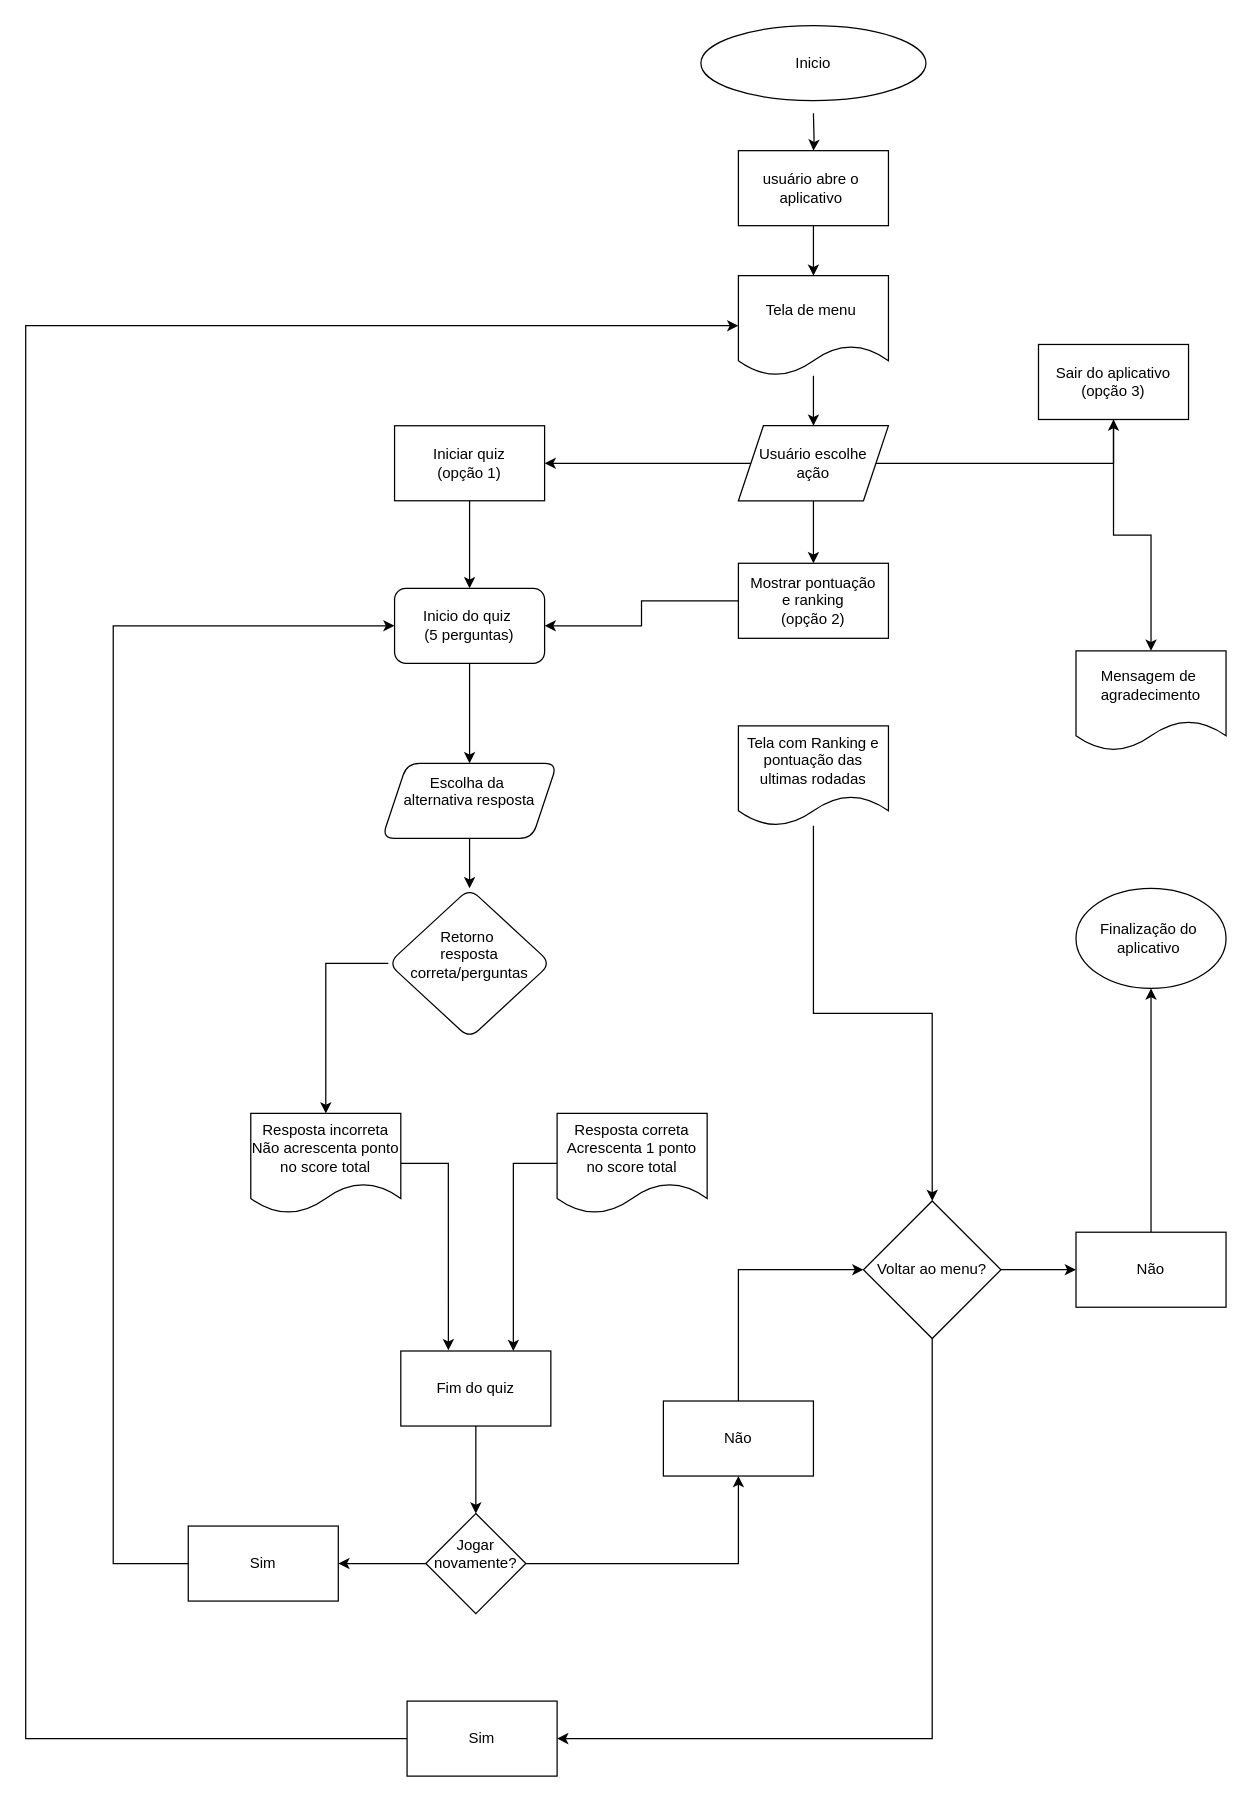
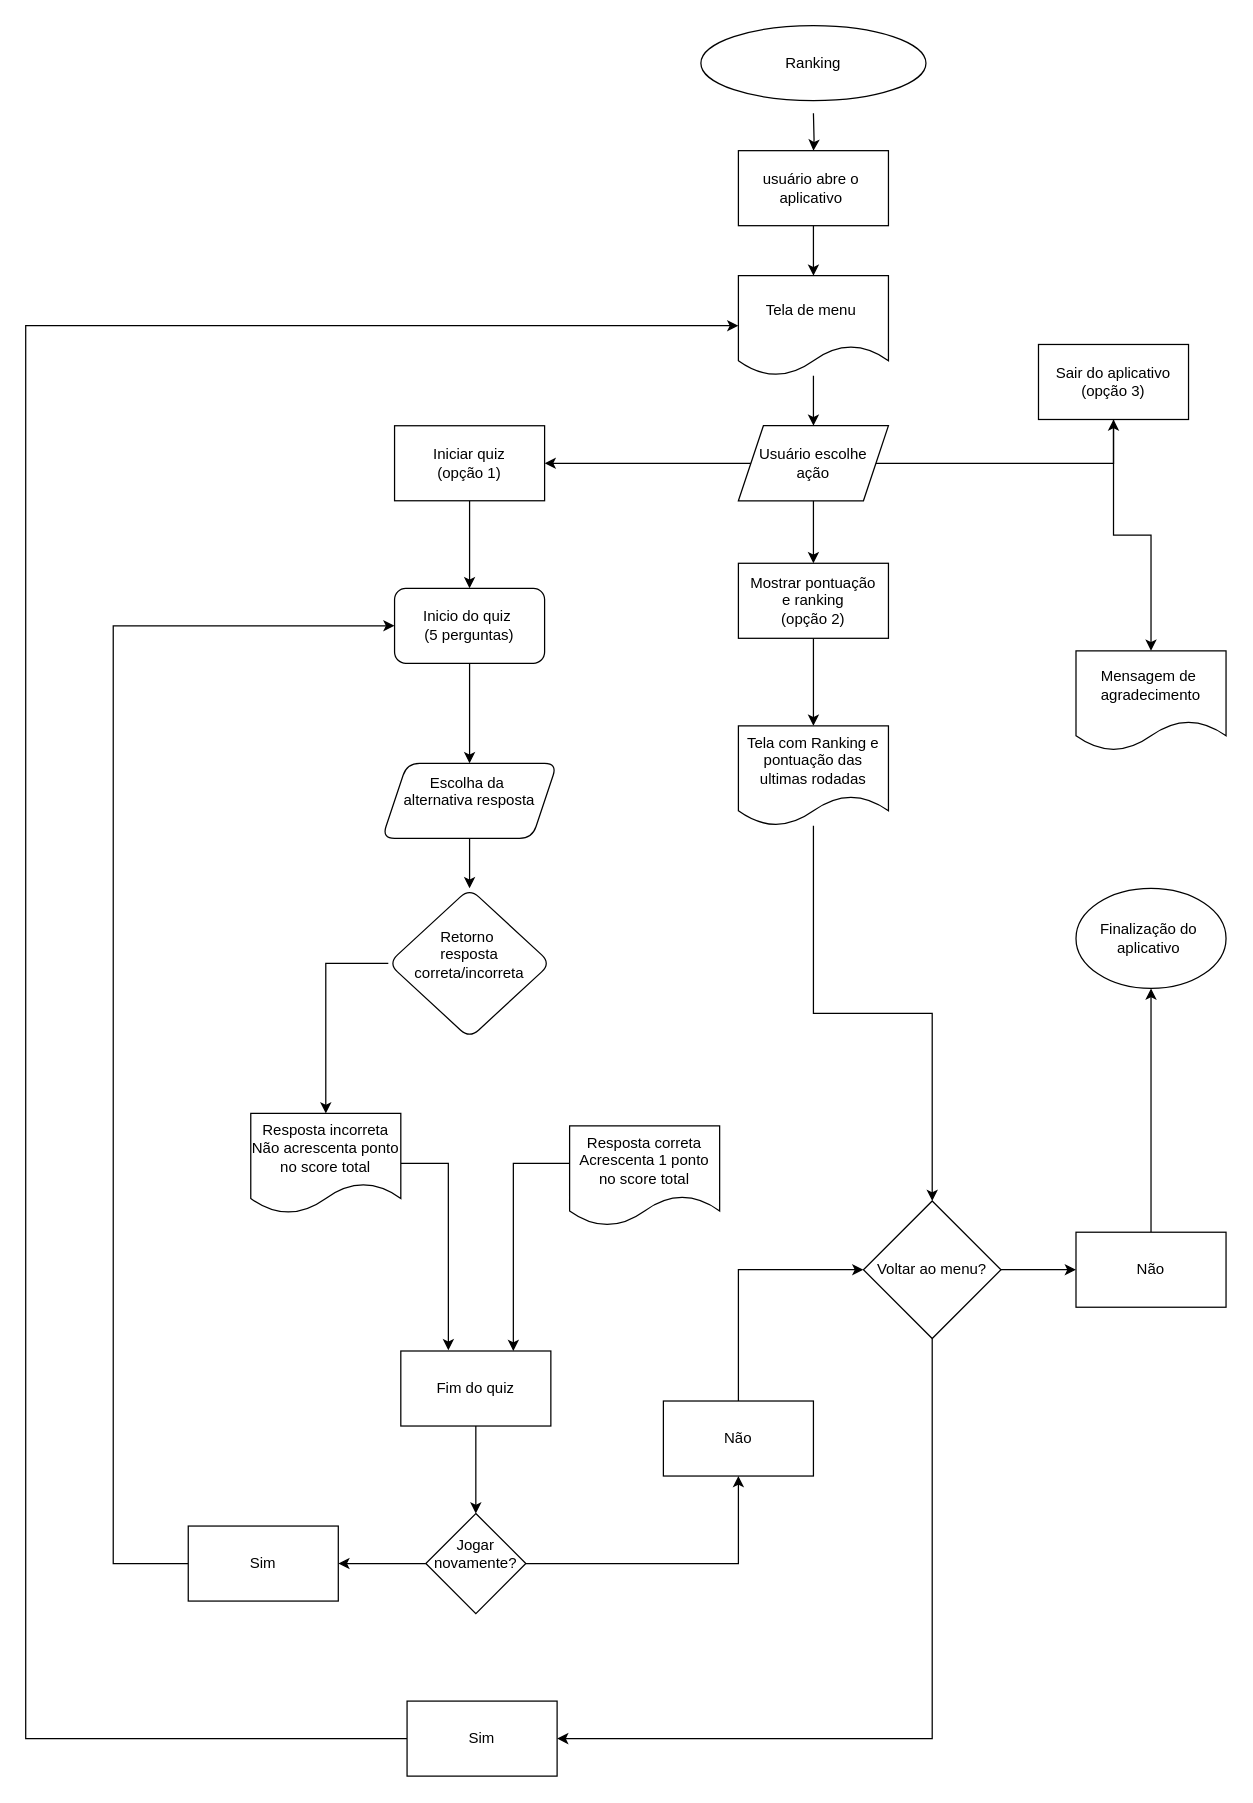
node "Inicio": label "Inicio" -> "Ranking"
edge "Mostrar pontuação e ranking (opção 2)" -> "Inicio do quiz (5 perguntas)": now "Mostrar pontuação e ranking (opção 2)" -> "Tela com Ranking e pontuação das ultimas rodadas"
node "Retorno resposta correta/perguntas": label "Retorno resposta correta/perguntas" -> "Retorno resposta correta/incorreta"
node "Resposta correta Acrescenta 1 ponto no score total": moved (632, 1163) -> (644, 1176)
